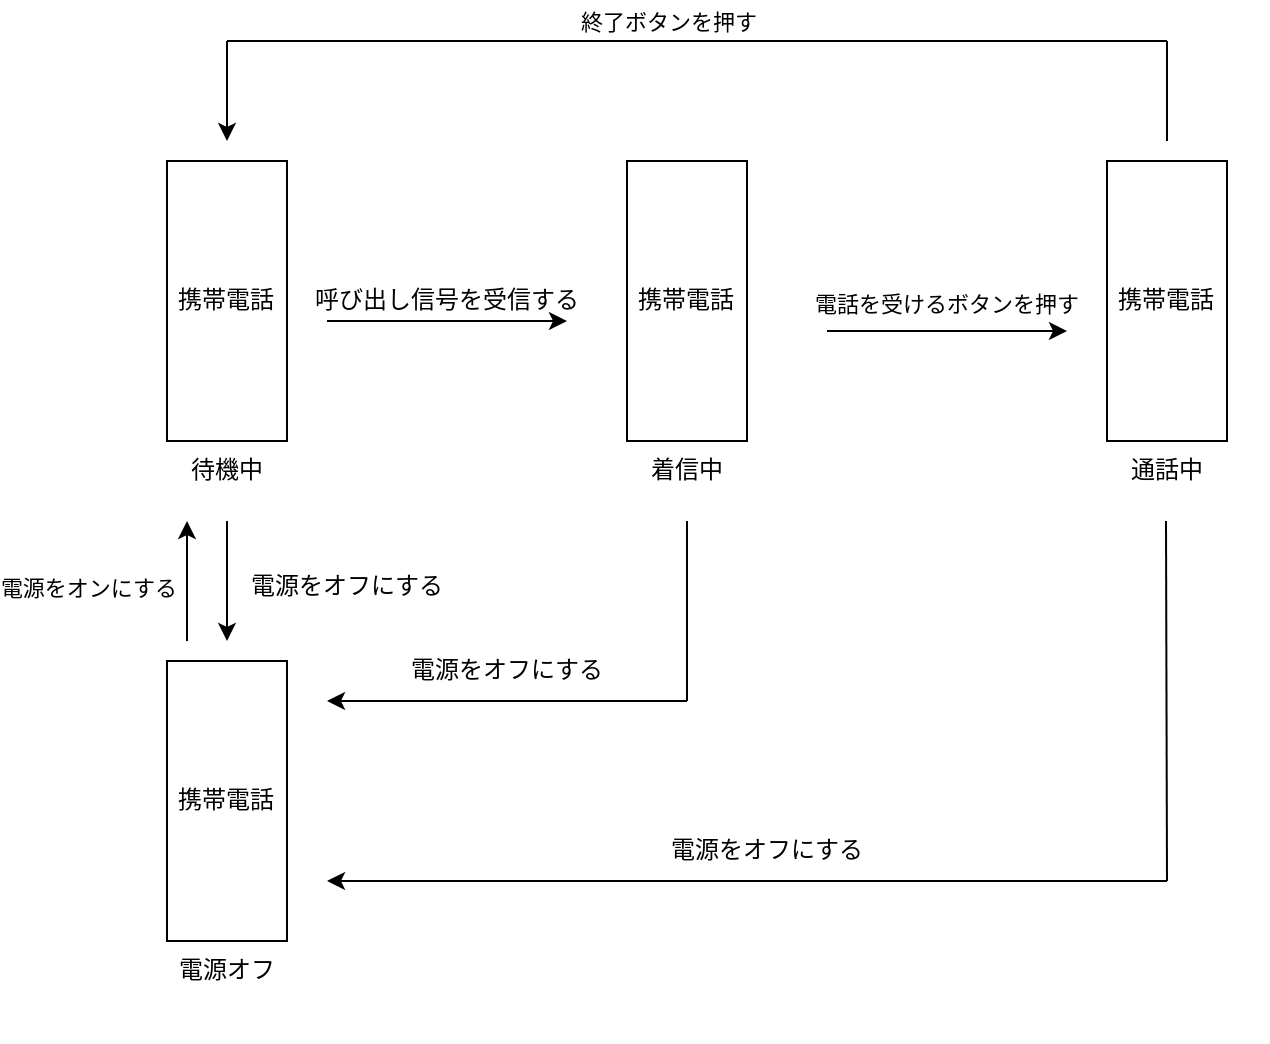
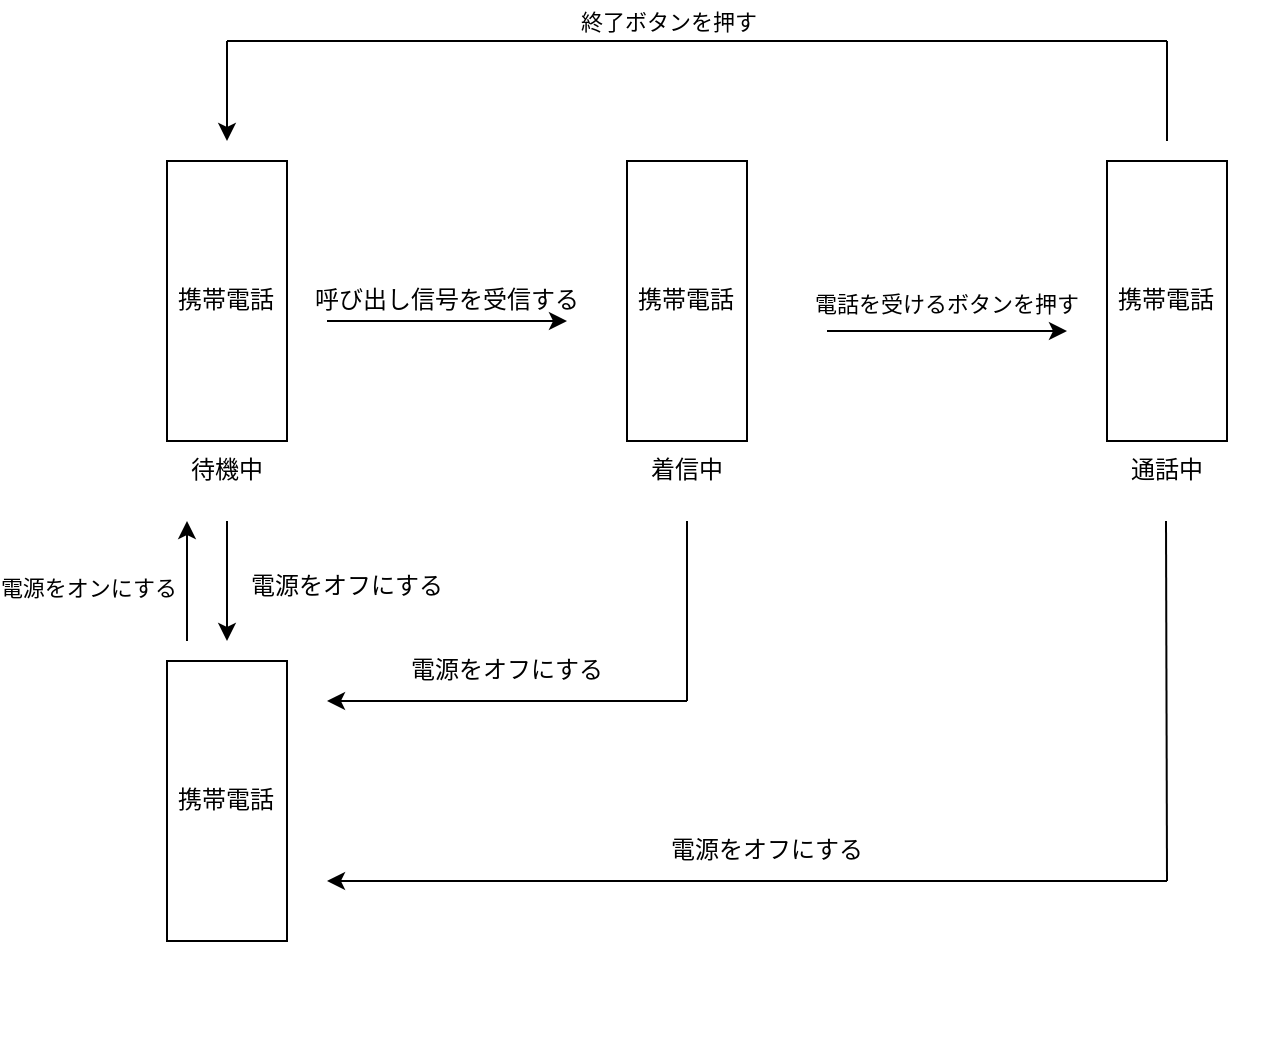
node "電源オフ": removed
